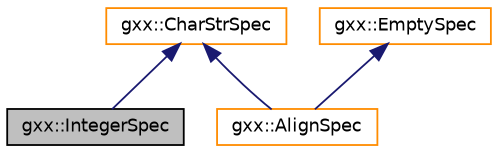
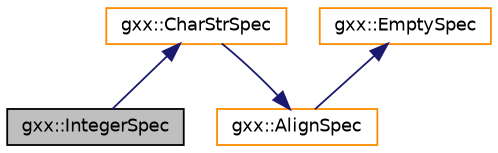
edge "gxx::AlignSpec" -> "gxx::CharStrSpec": reversed
